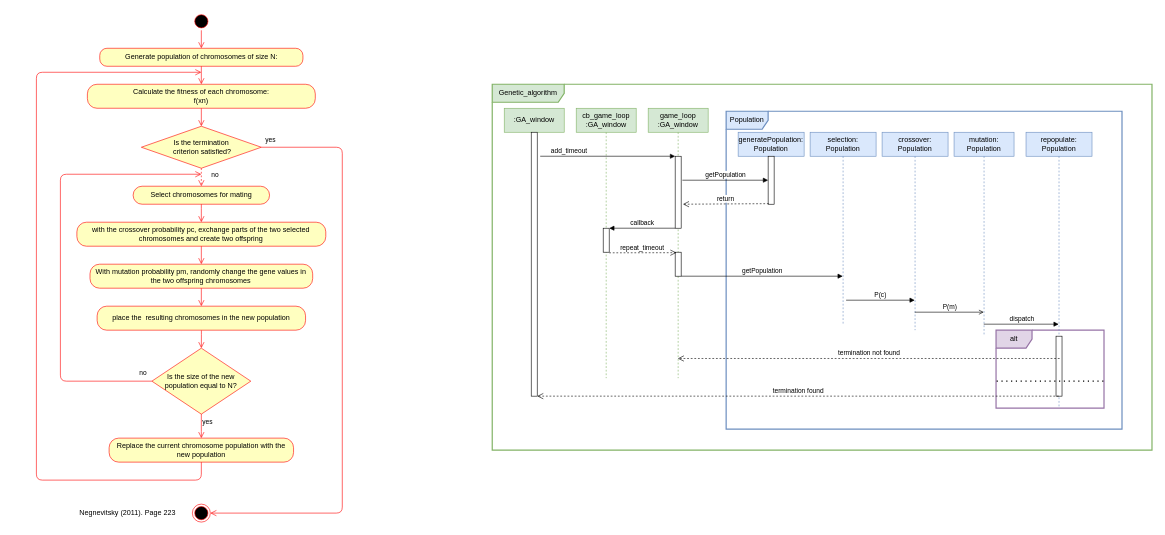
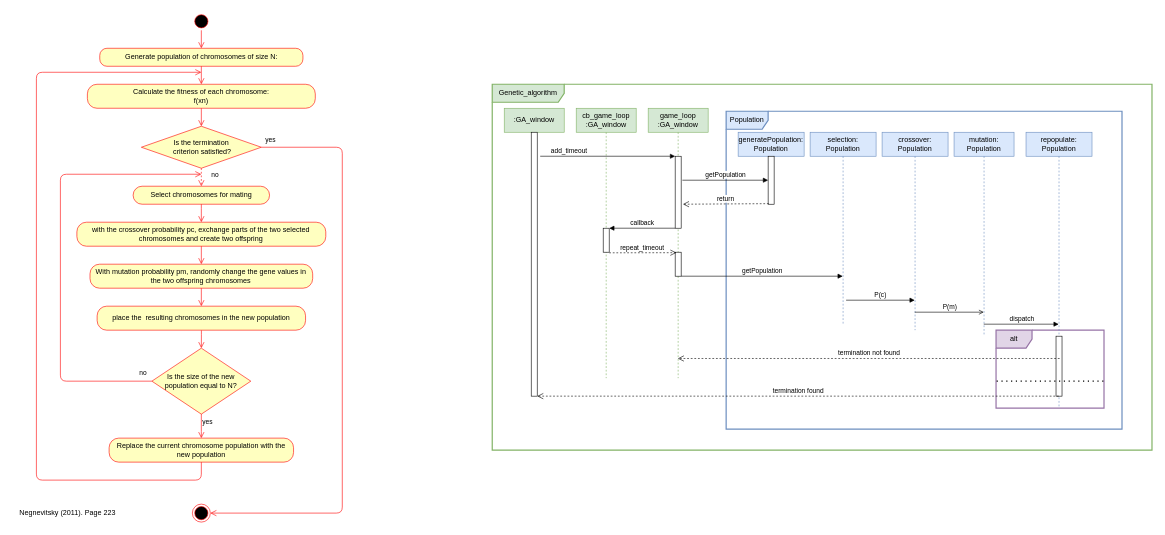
node "Negnevitsky (2011). Page 223": moved (126, 513) -> (66, 513)
